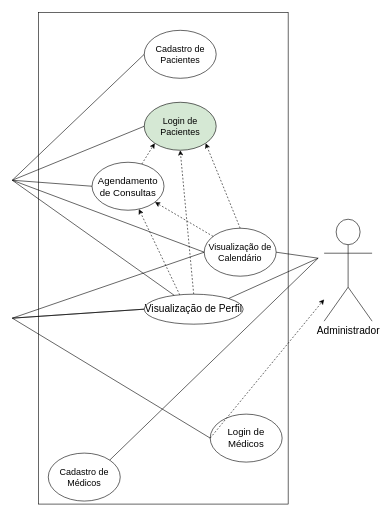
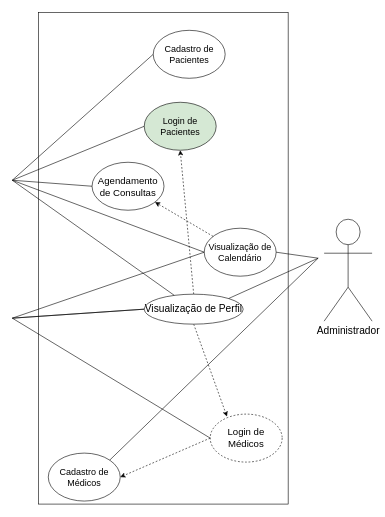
node "Cadastro de Pacientes": moved (180, 54) -> (189, 54)
edge "Agendamento de Consultas" -> "Login de Pacientes": removed
edge "Visualização de Calendário" -> "Login de Pacientes": removed
edge "Visualização de Perfil" -> "Agendamento de Consultas": now "Visualização de Perfil" -> "Login de Médicos"
edge "Login de Médicos" -> "Administrador": now "Login de Médicos" -> "Cadastro de Médicos"
node "Login de Médicos": style solid -> dashed
